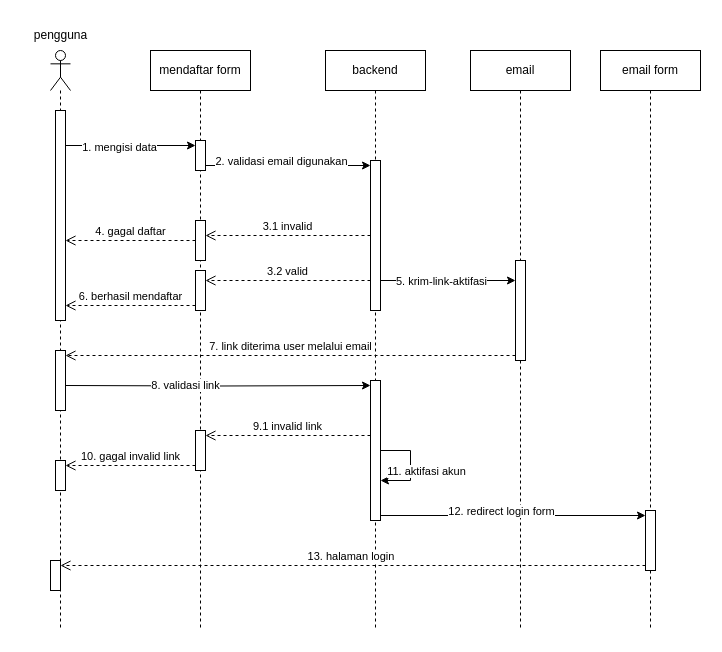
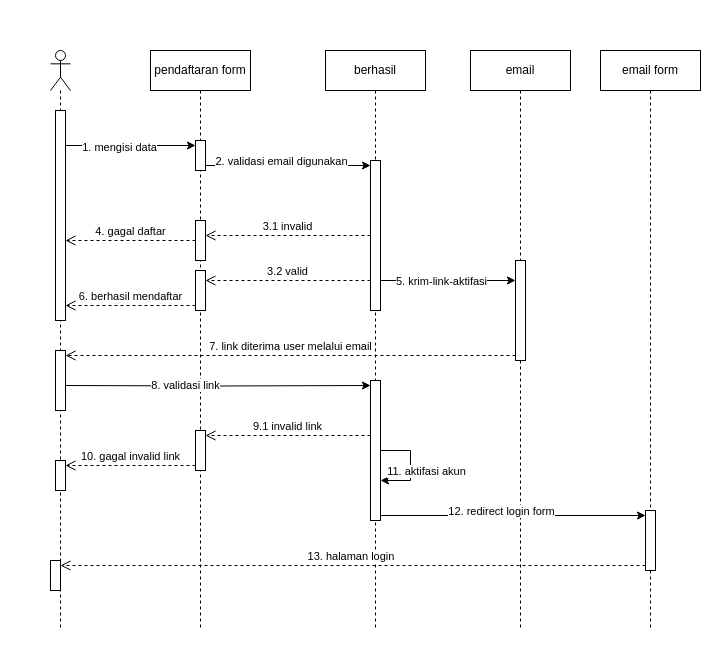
node "pengguna": removed
node "mendaftar form": label "mendaftar form" -> "pendaftaran form"
node "backend": label "backend" -> "berhasil"
